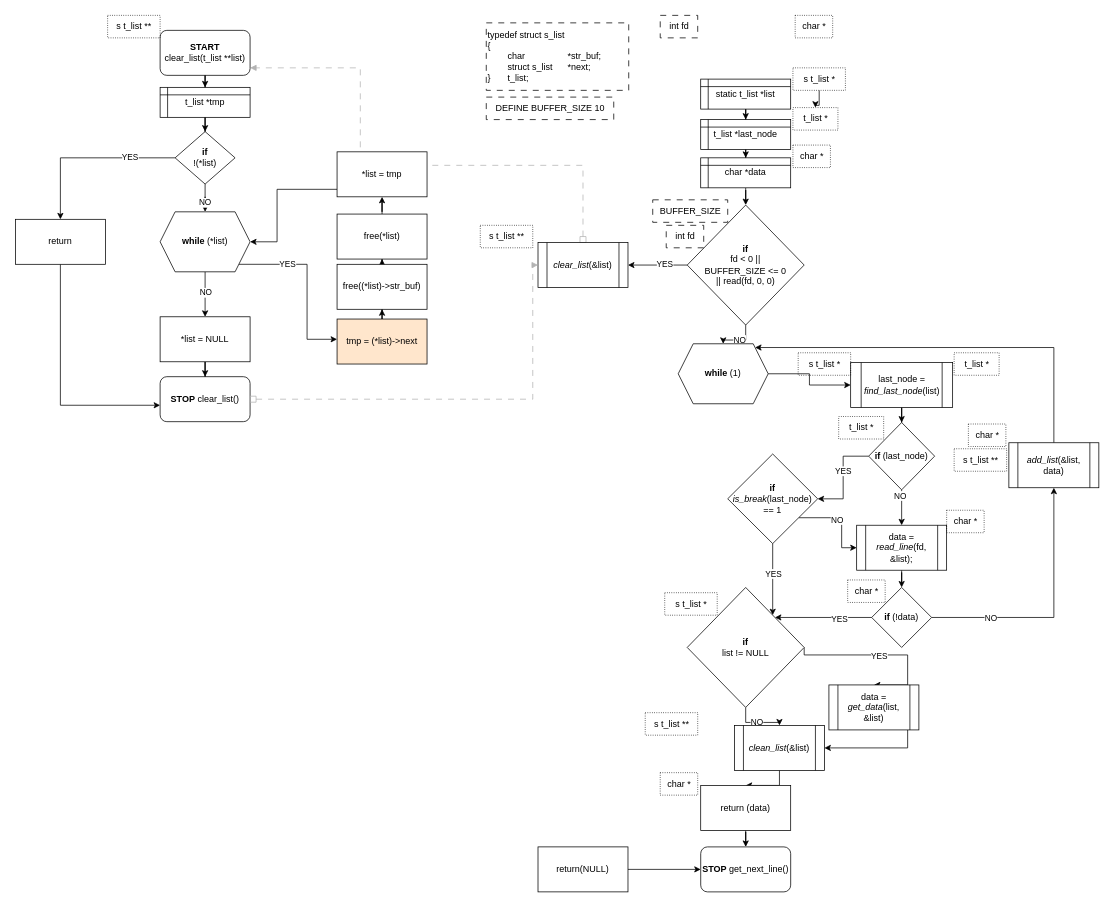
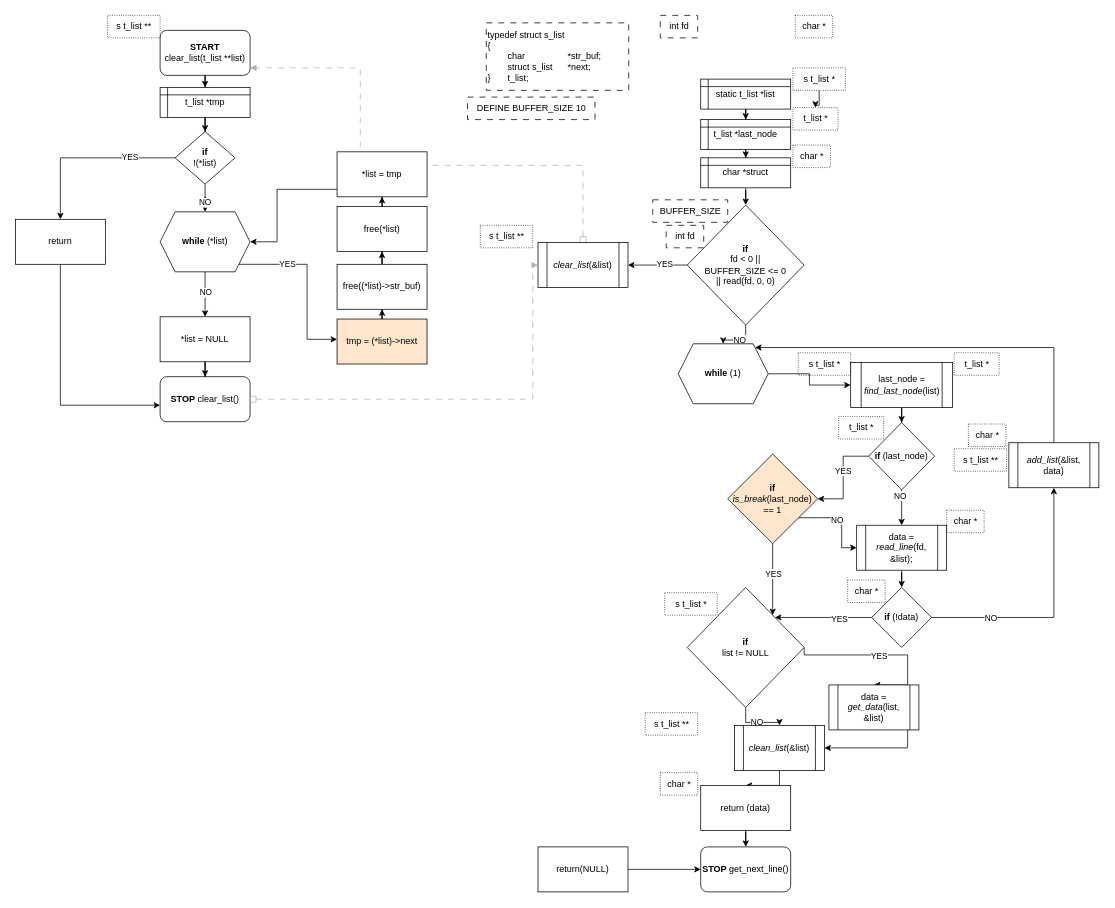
node "DEFINE BUFFER_SIZE 10": moved (550, 108) -> (531, 108)
node "char *data": label "char *data" -> "char *struct"
node "free(*list)": moved (382, 237) -> (382, 229)
node "if is_break(last_node) == 1": fillcolor #ffffff -> #ffe6cc
